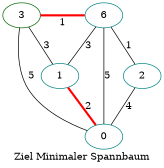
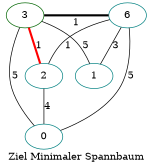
edge "3" -- "6": color red -> black
edge "3" -- "2": added, label "1"
edge "3" -- "1": label "3" -> "5"
edge "1" -- "0": removed, label "2"
